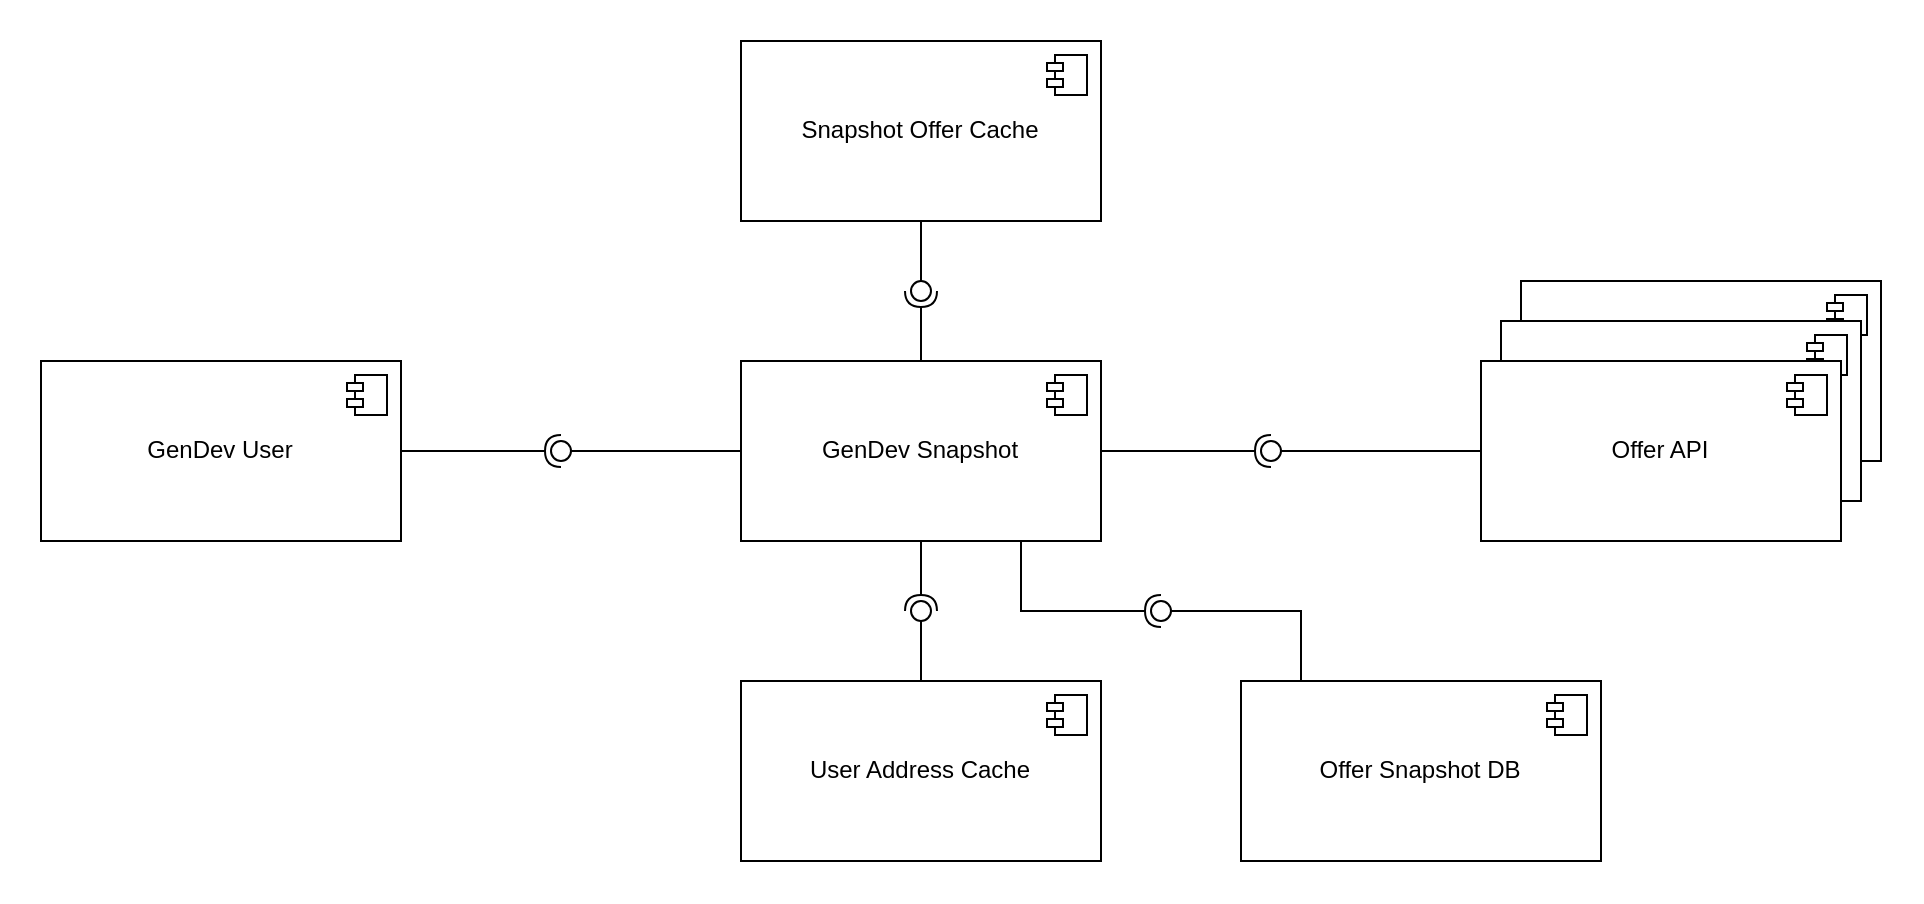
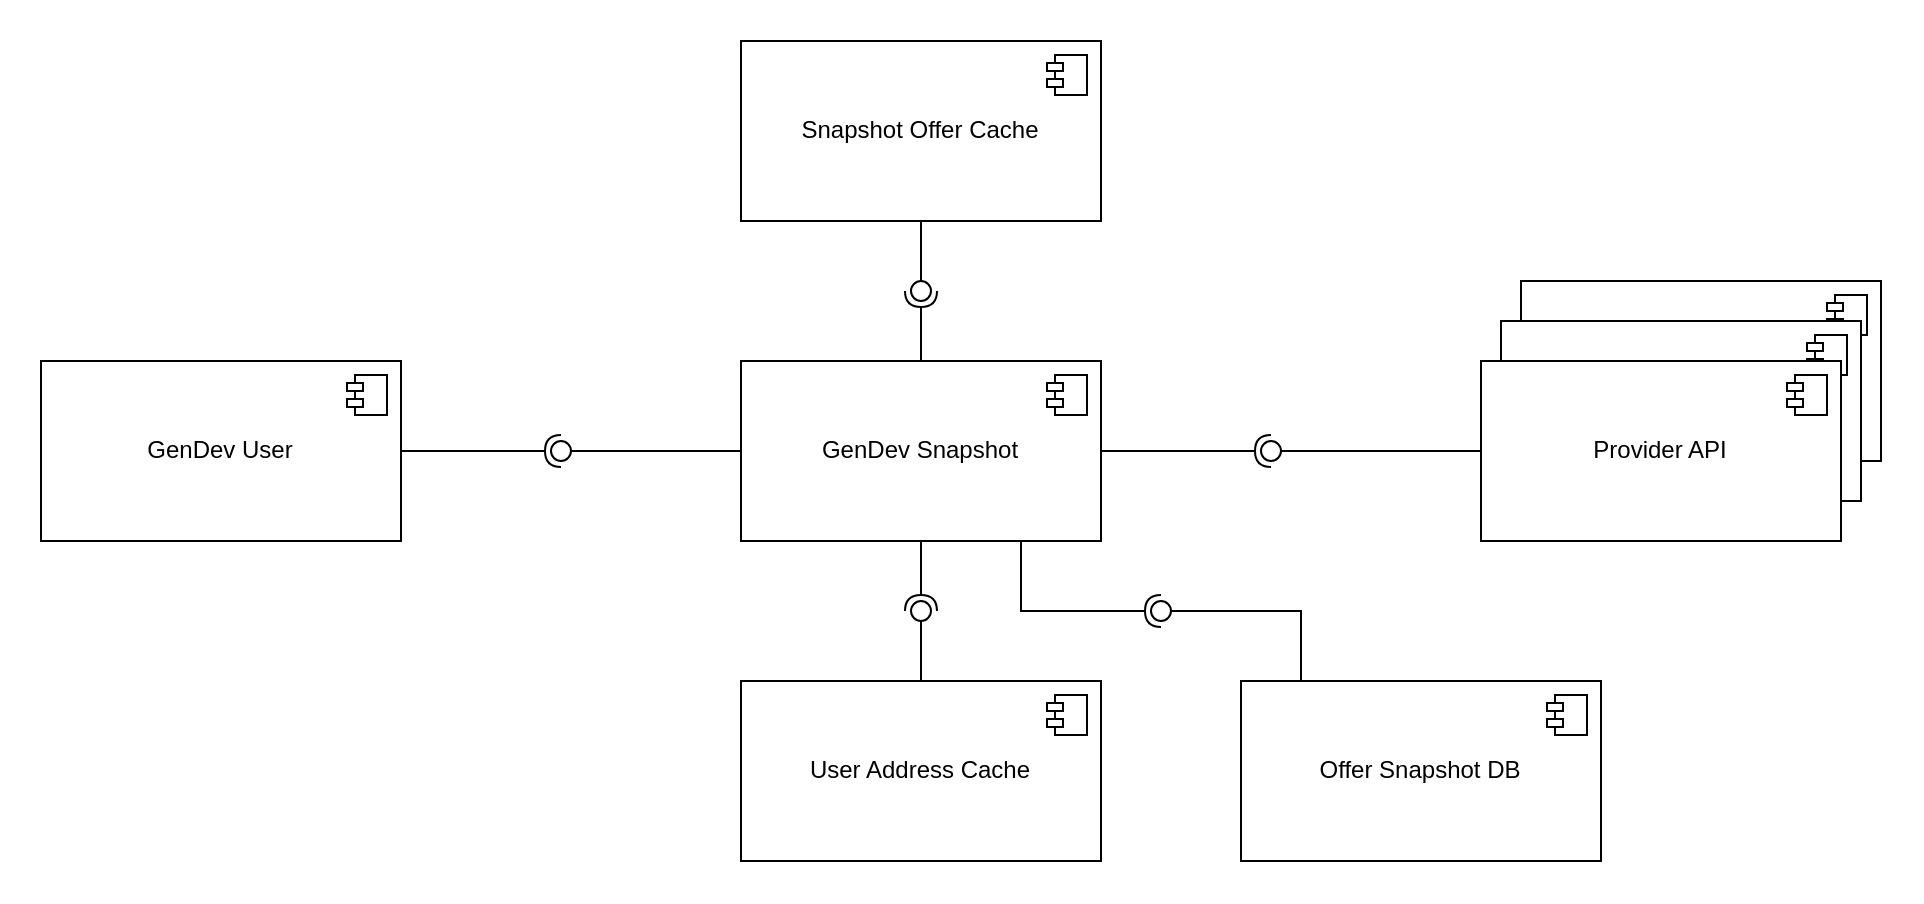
node "Offer API": label "Offer API" -> "Provider API"
